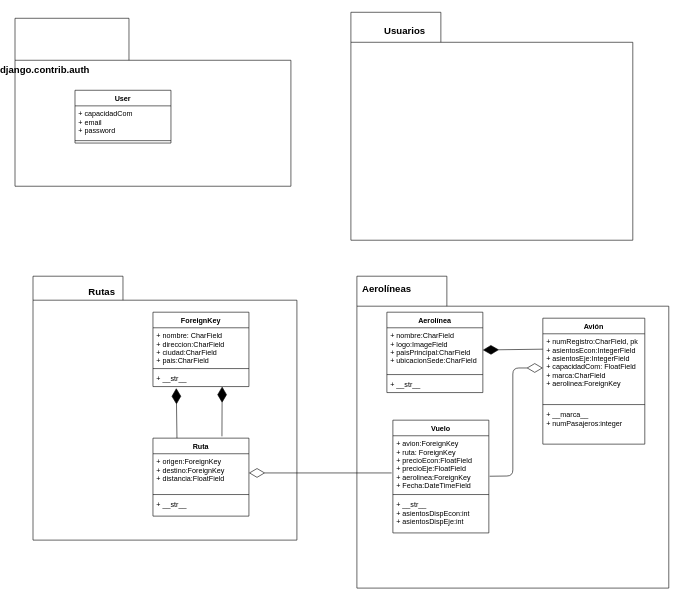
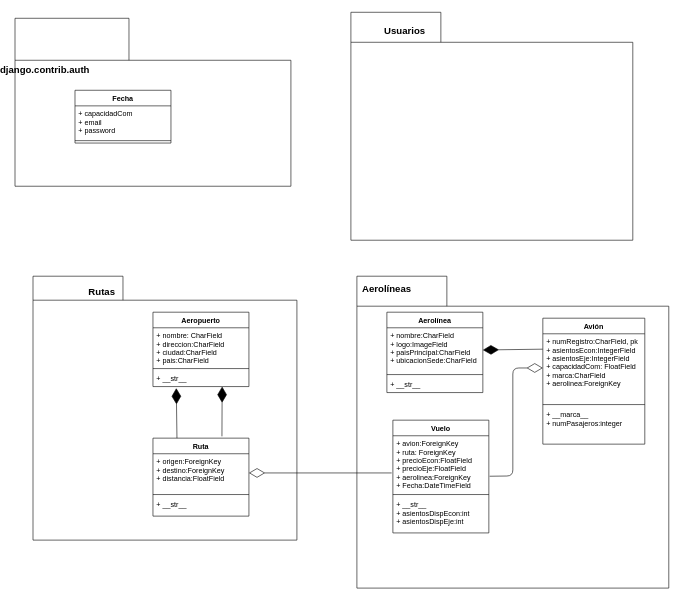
node "User": label "User" -> "Fecha"
node "ForeignKey": label "ForeignKey" -> "Aeropuerto"
